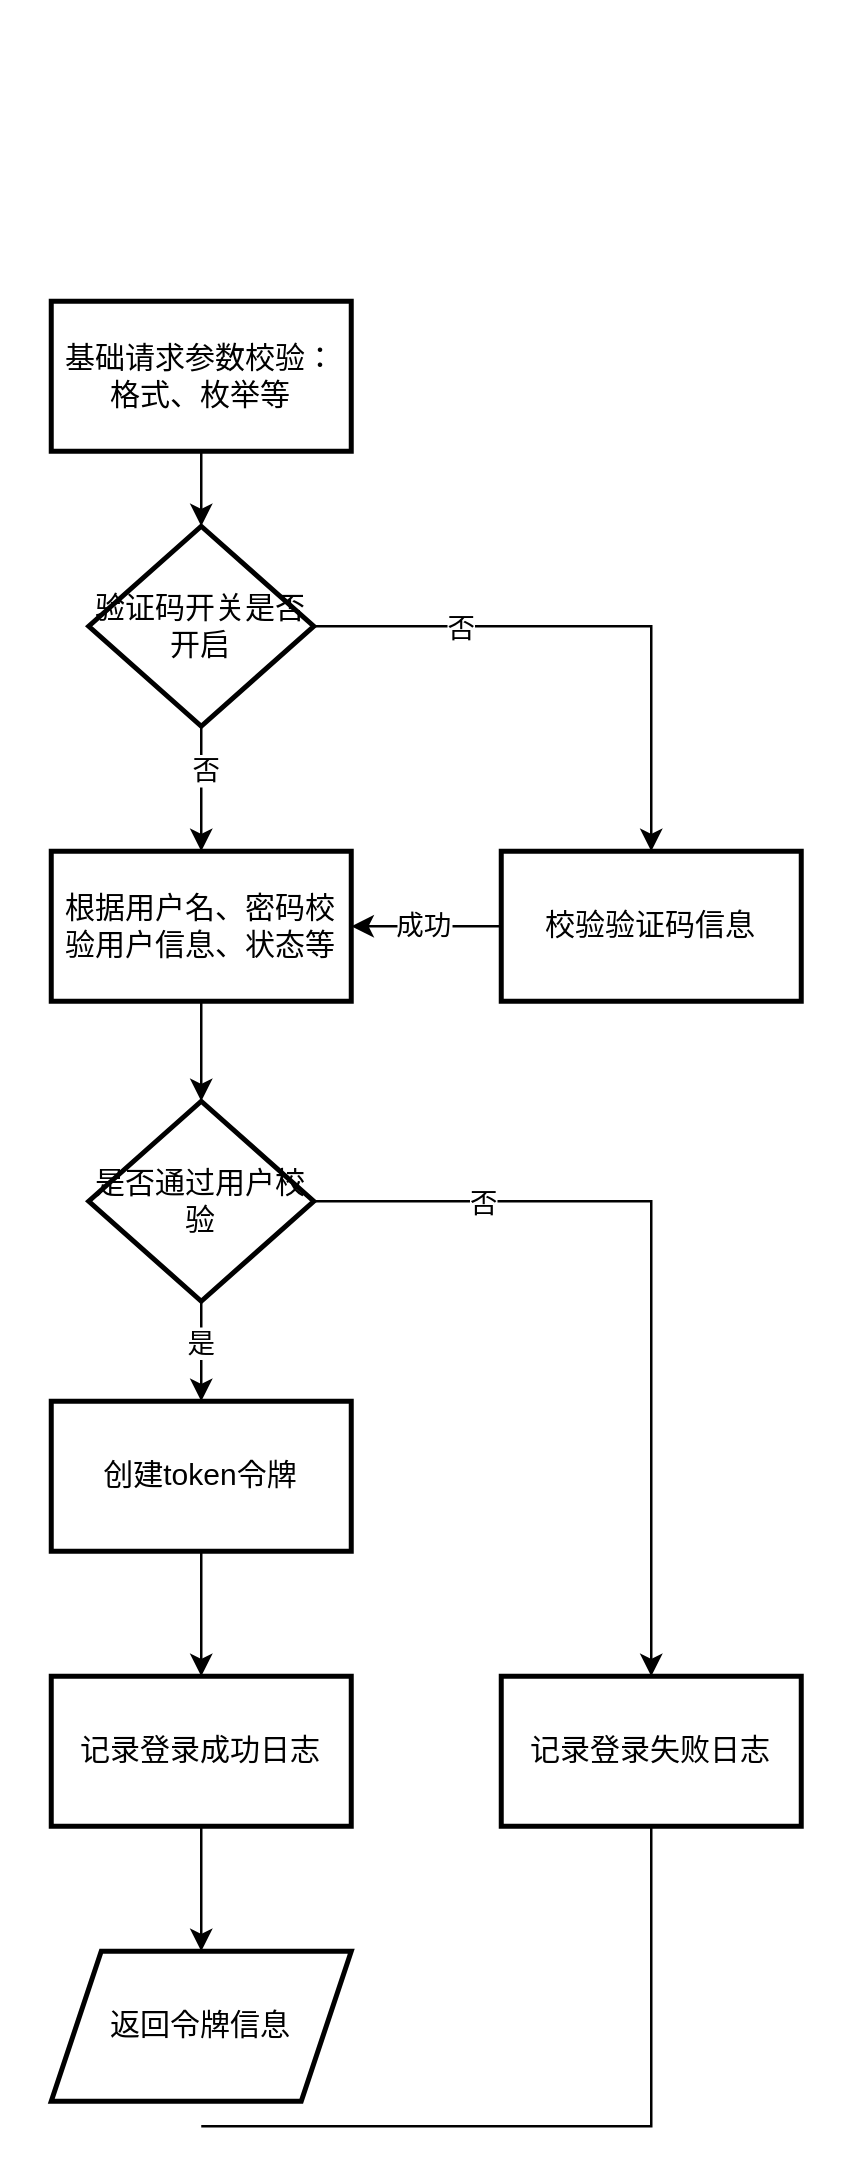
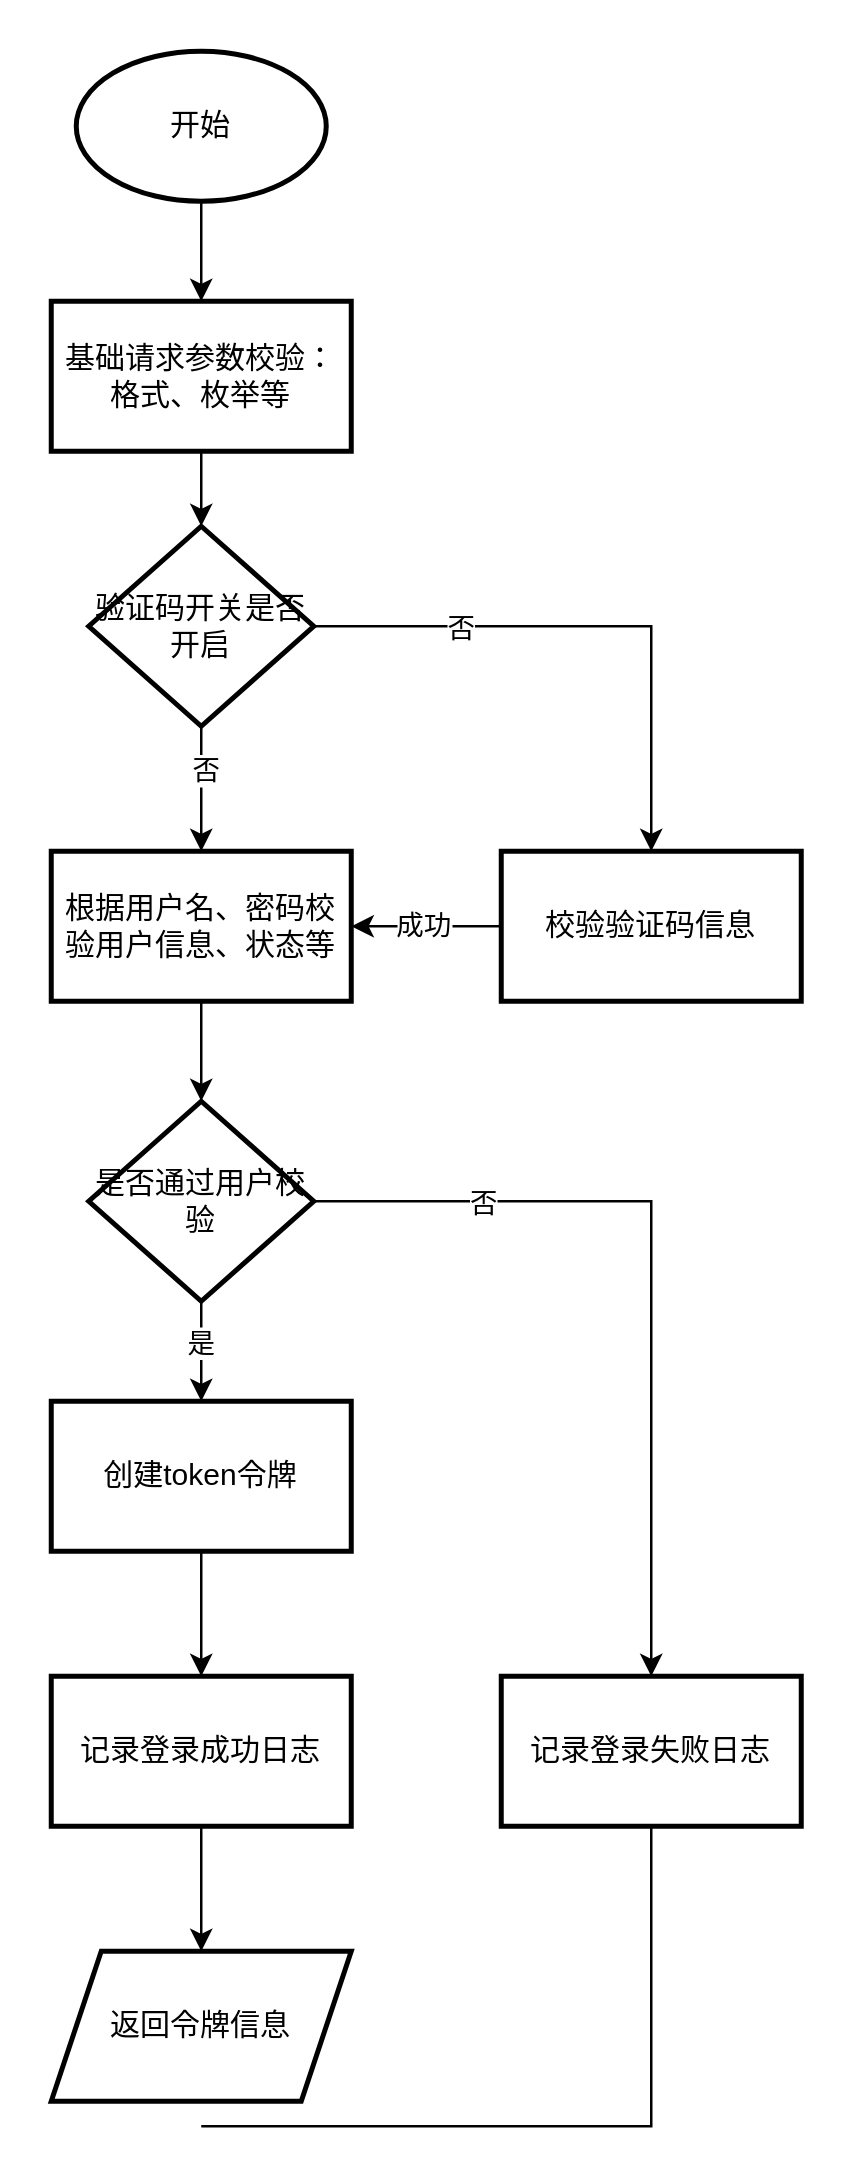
node "开始": added
edge "开始" -> "基础请求参数校验：格式、枚举等": added
